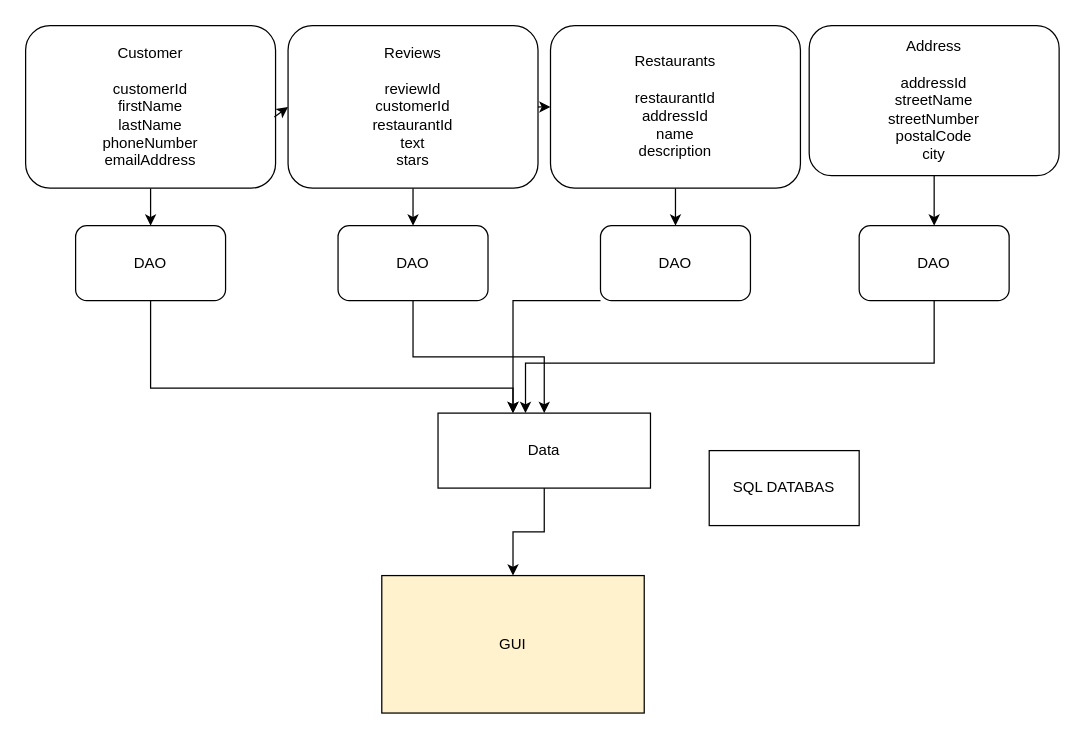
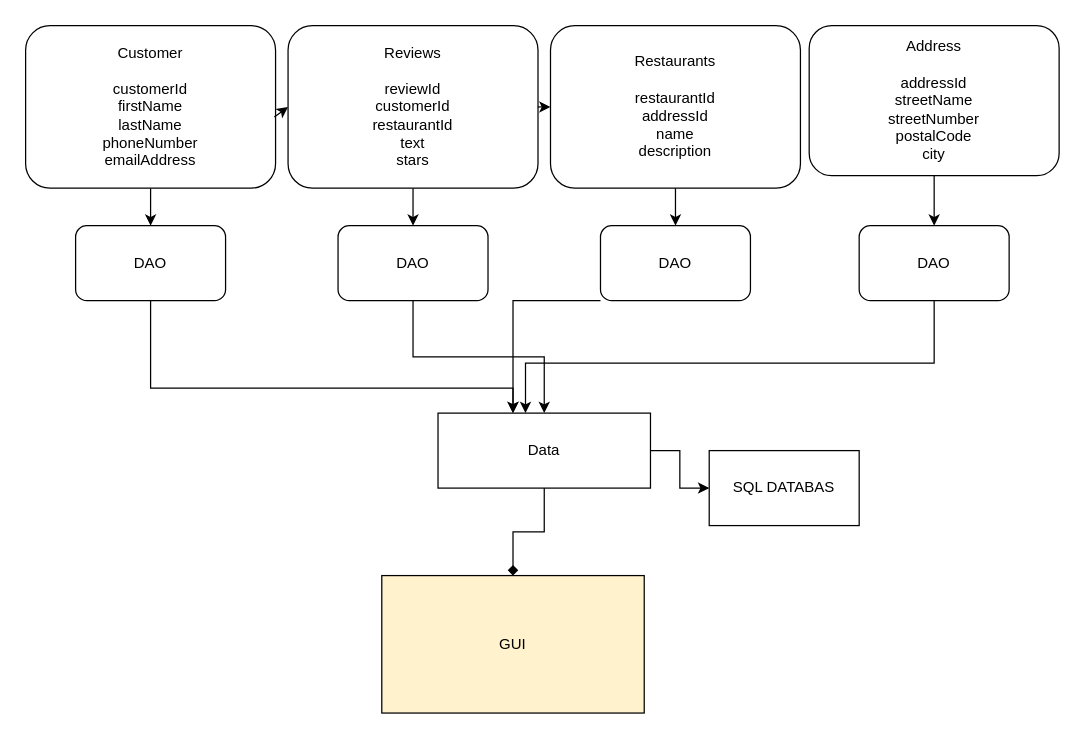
edge "Data" -> "SQL DATABAS": added
edge "Data" -> "GUI": arrowhead classic -> diamond
